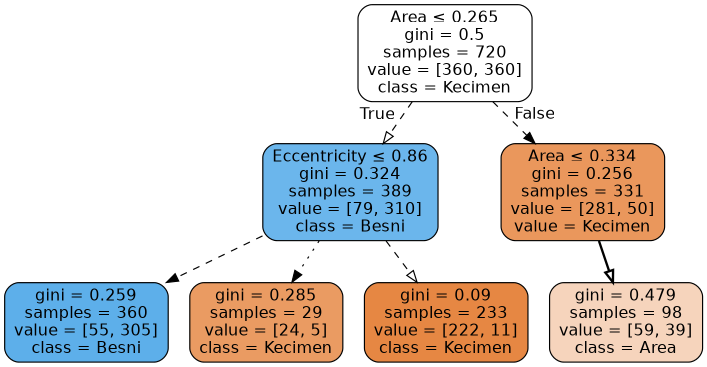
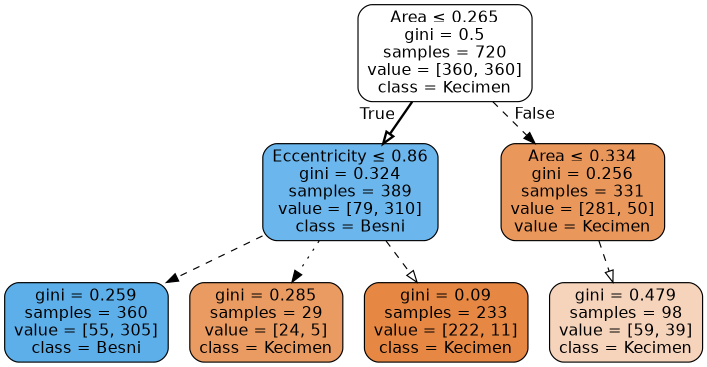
edge "Area ≤ 0.265" -> "Eccentricity ≤ 0.86": style dashed -> bold
edge "Area ≤ 0.334" -> "gini = 0.479": style bold -> dashed
node "gini = 0.479": text "class = Area" -> "class = Kecimen"
